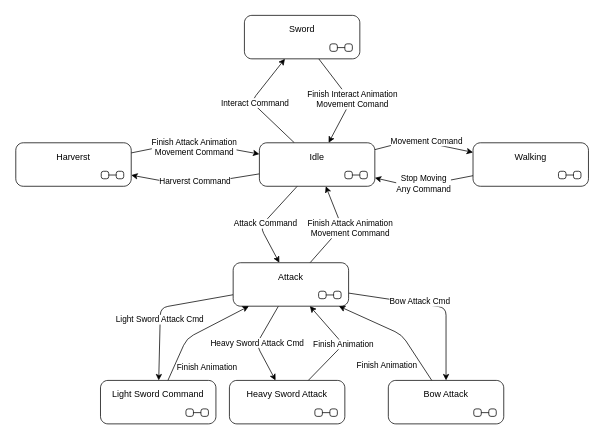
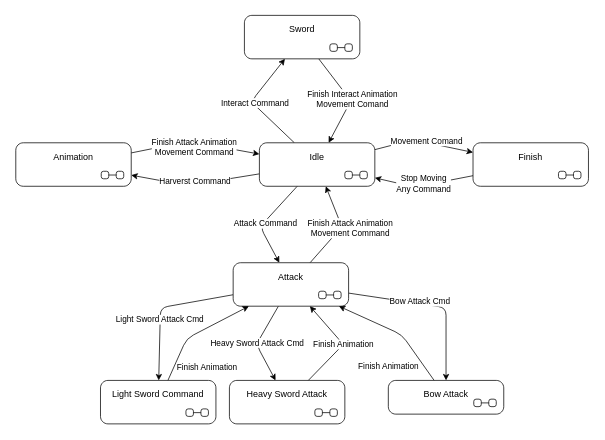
node "Harverst": label "Harverst" -> "Animation"
node "Walking": label "Walking" -> "Finish"
node "Bow Attack": size 116x44 -> 116x34
